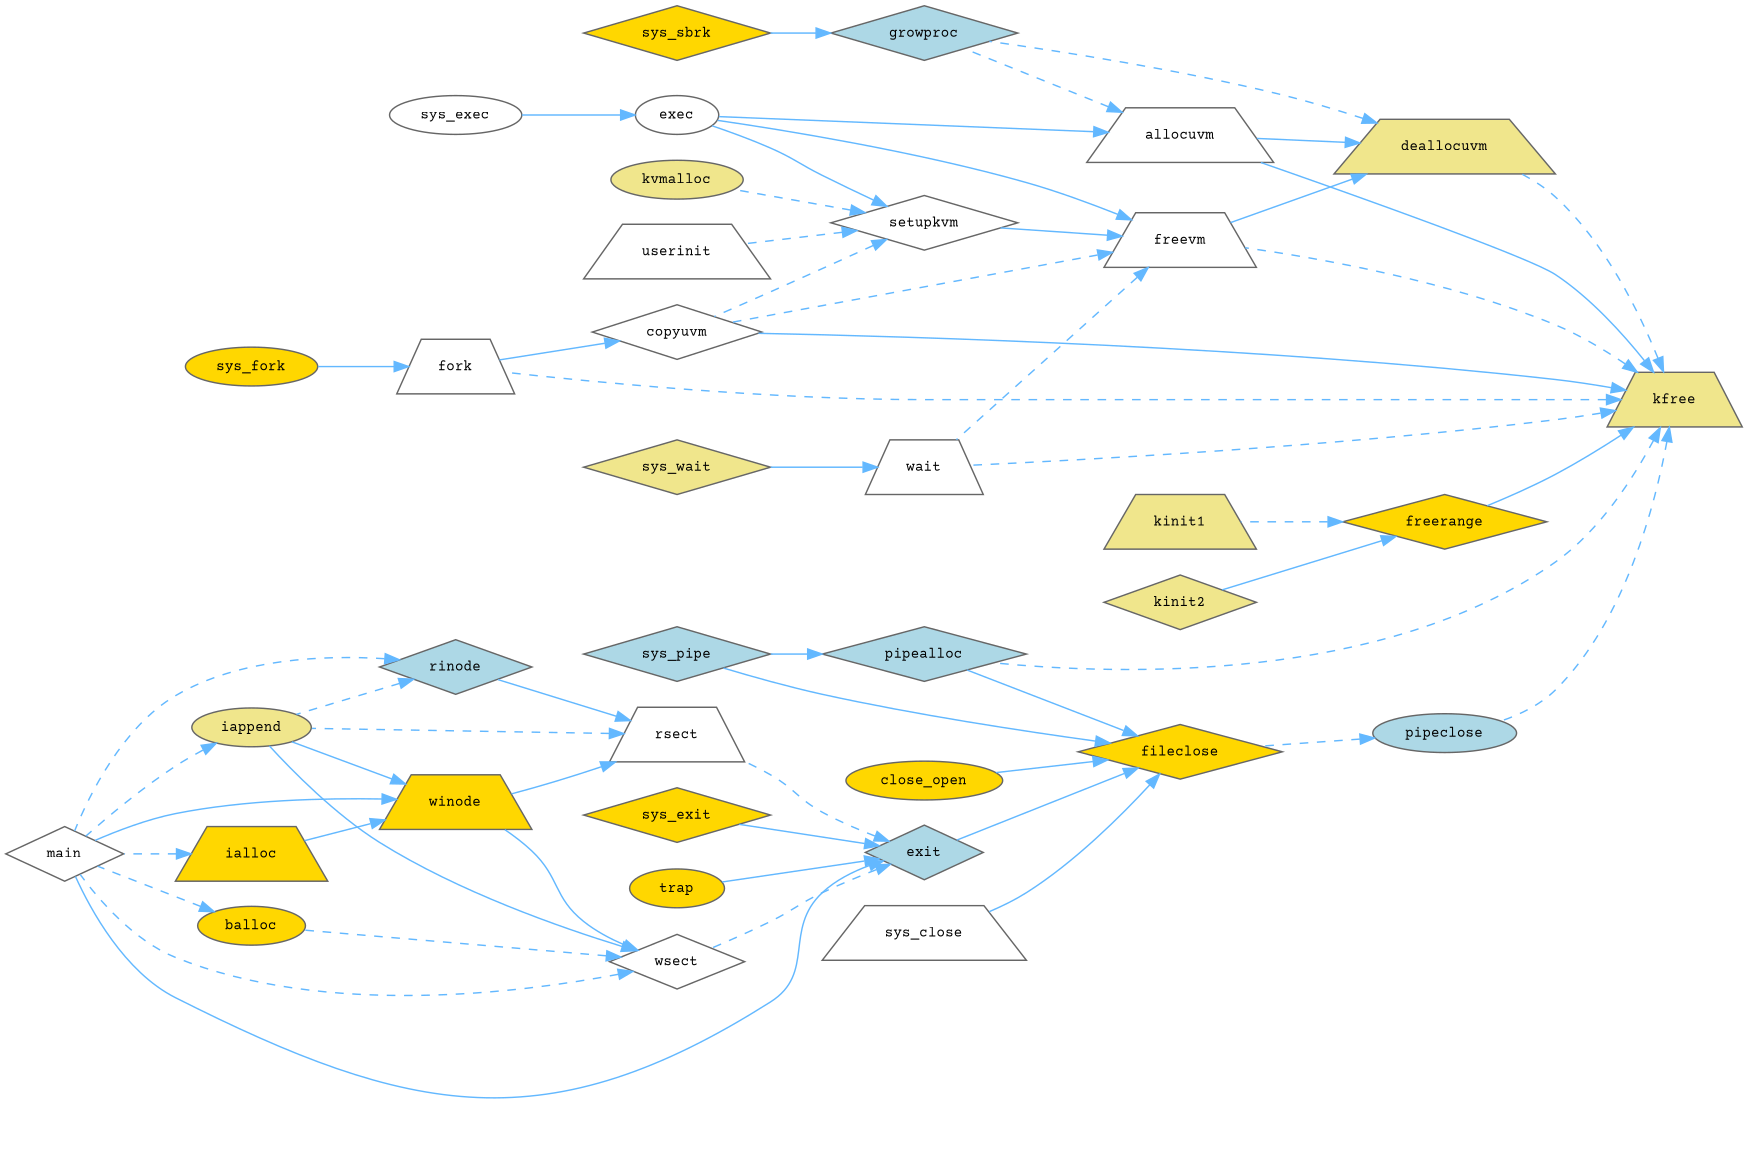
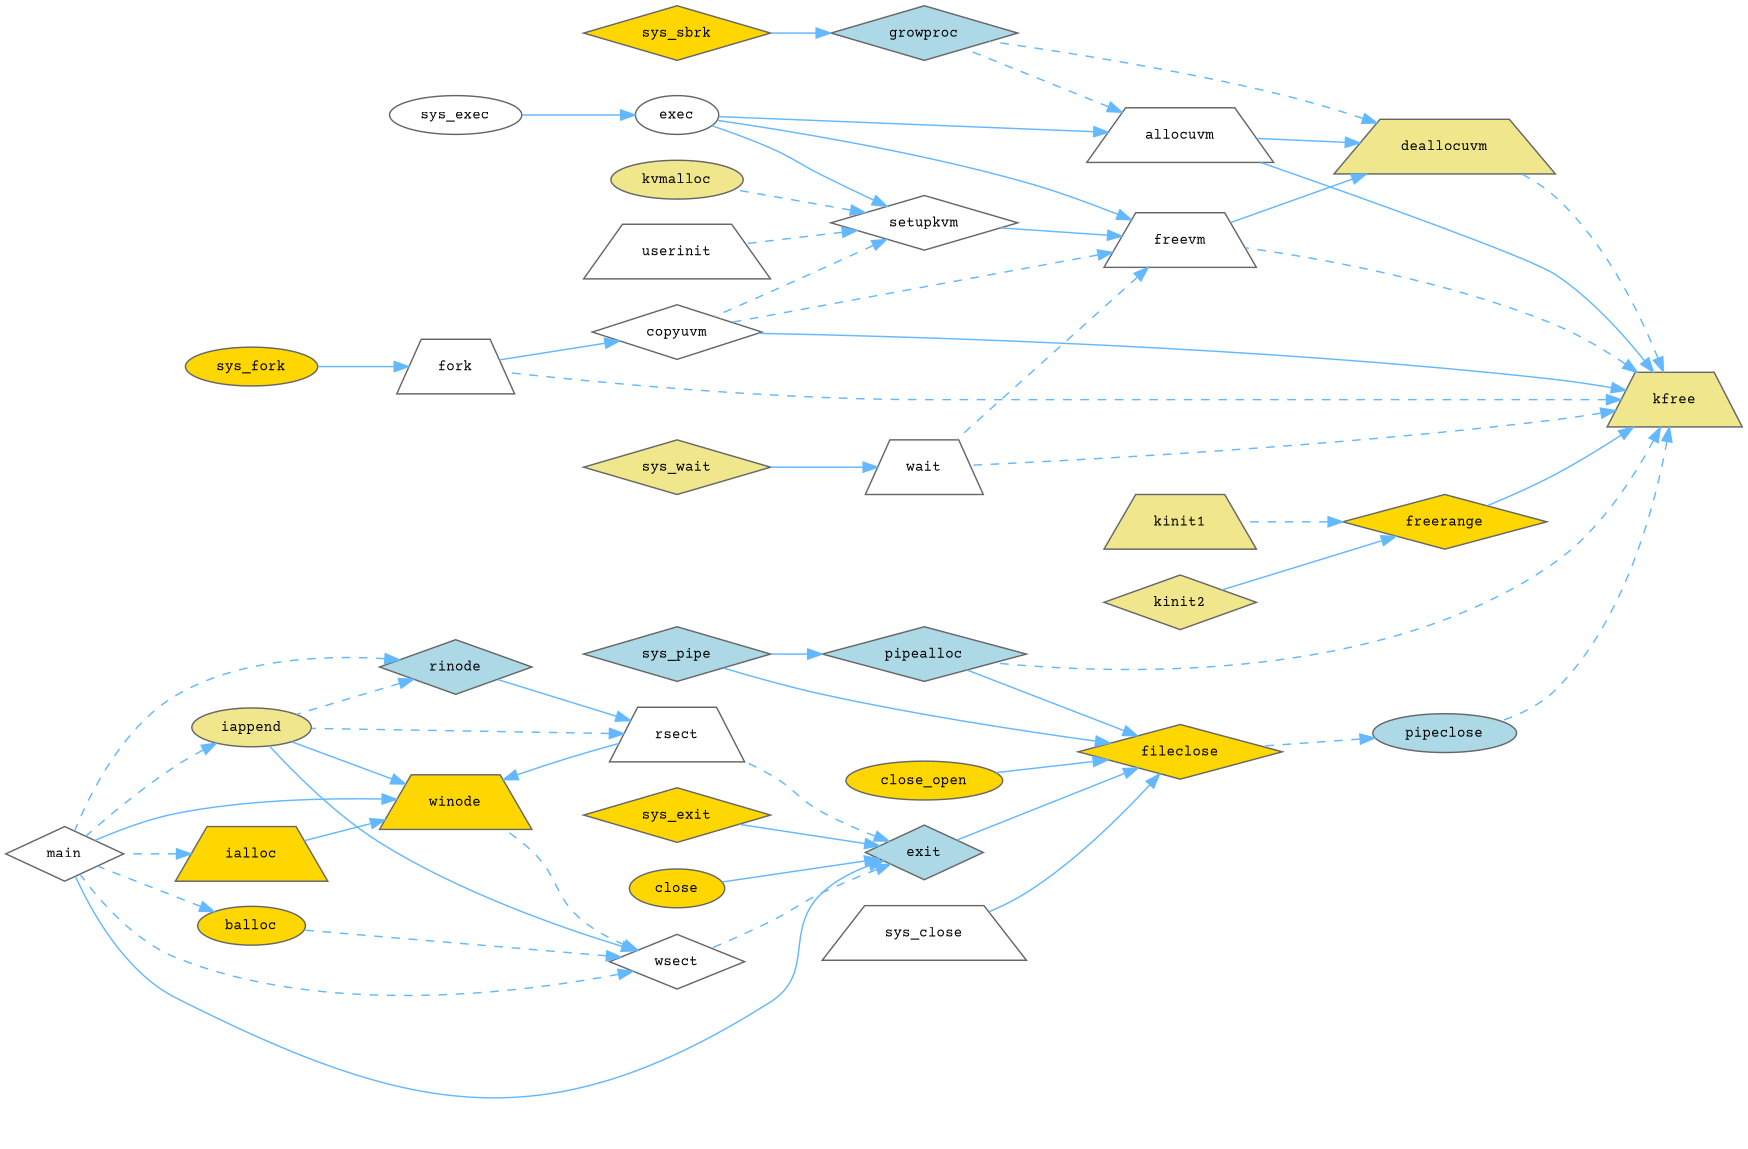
edge "winode" -> "rsect": reversed
node "trap": label "trap" -> "close"
edge "winode" -> "wsect": style solid -> dashed
